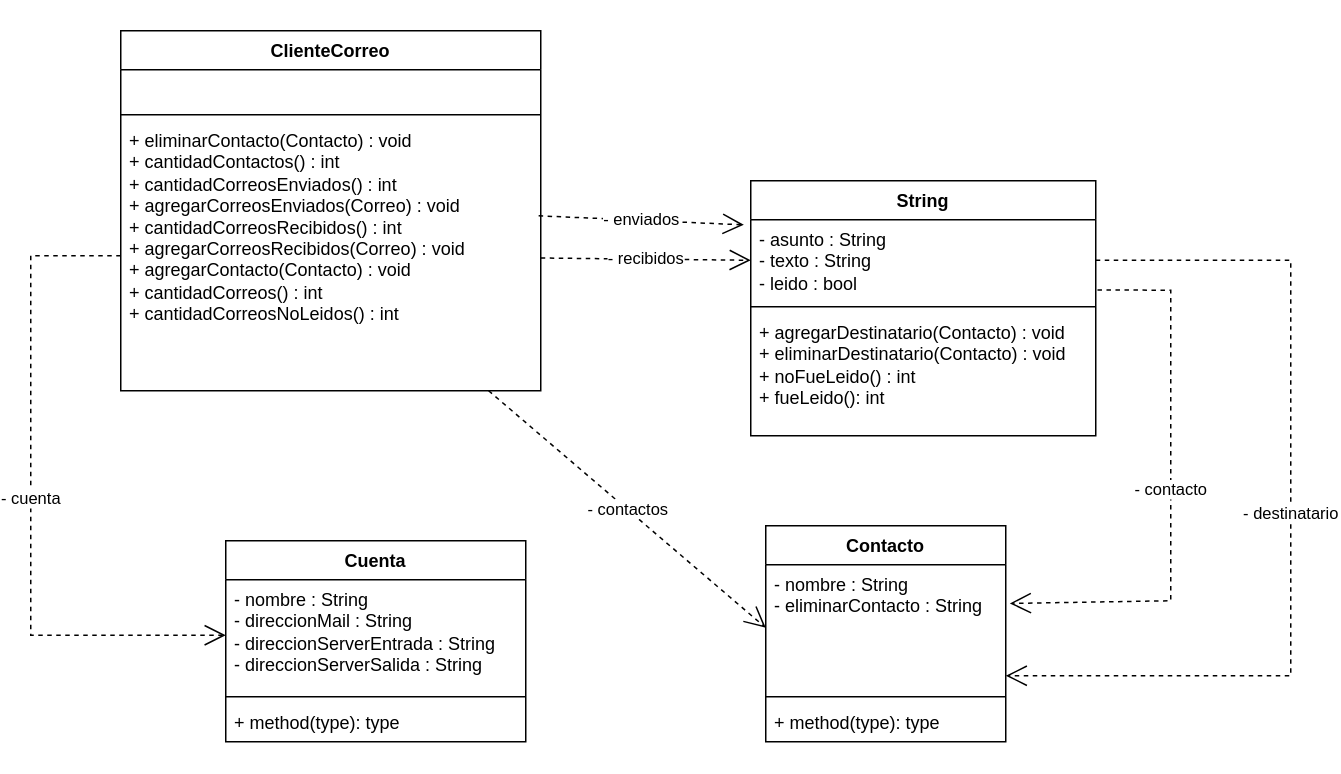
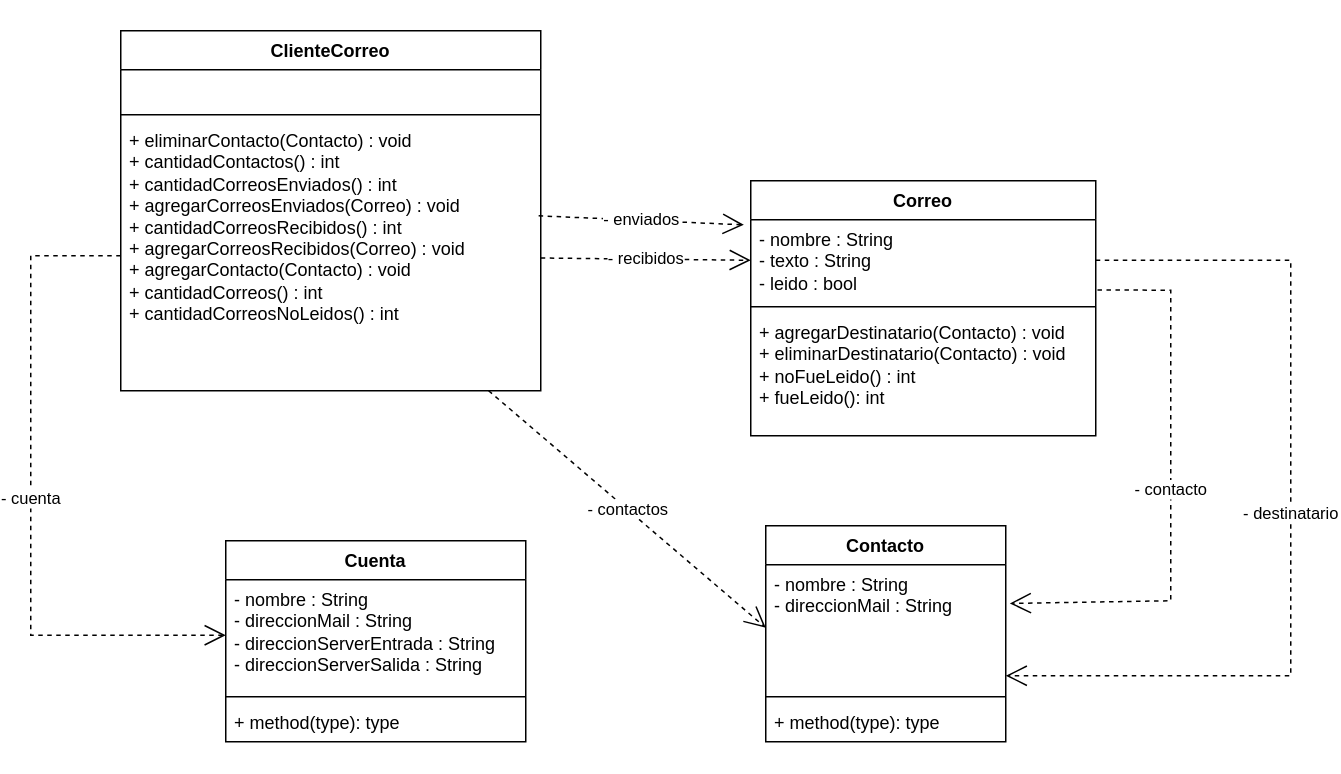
node "String": label "String" -> "Correo"
node "- asunto : String - texto : String - leido : bool": label "- asunto : String - texto : String - leido : bool" -> "- nombre : String - texto : String - leido : bool"
node "- nombre : String - eliminarContacto : String": label "- nombre : String - eliminarContacto : String" -> "- nombre : String - direccionMail : String"
